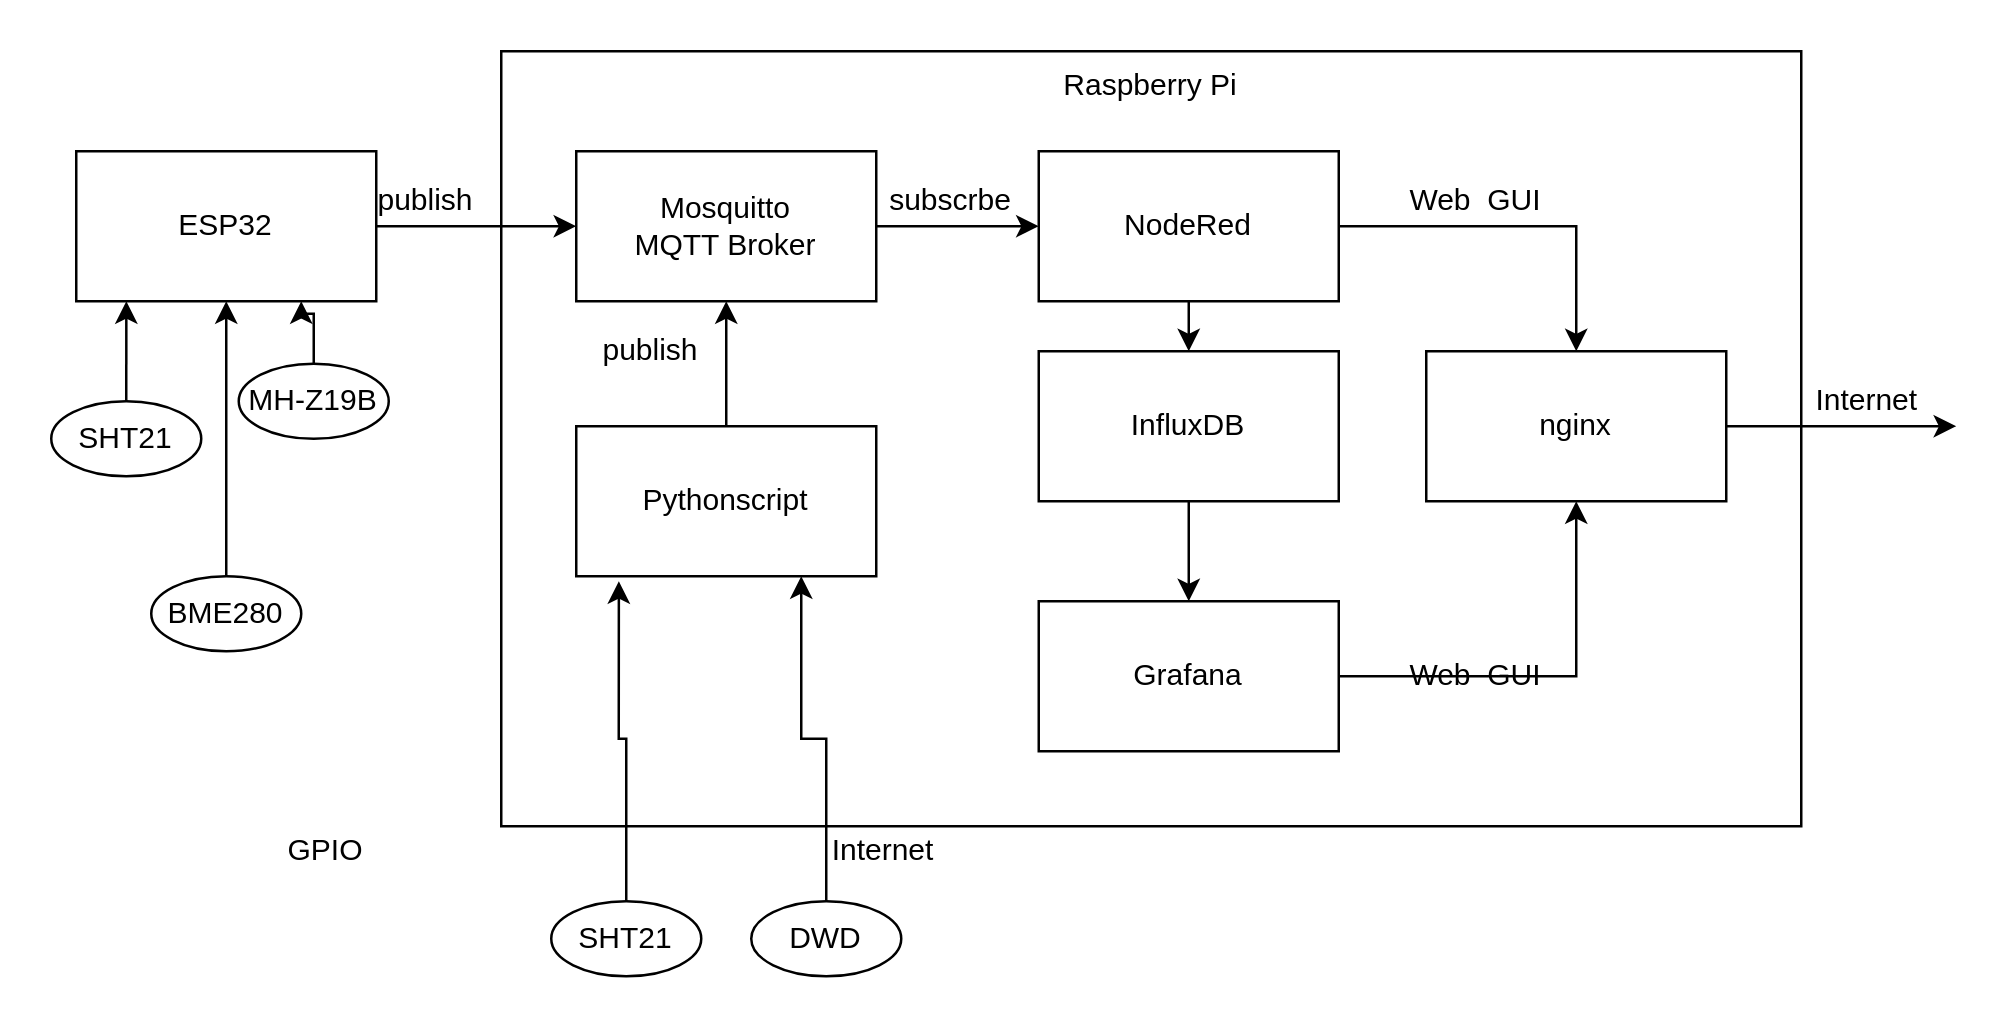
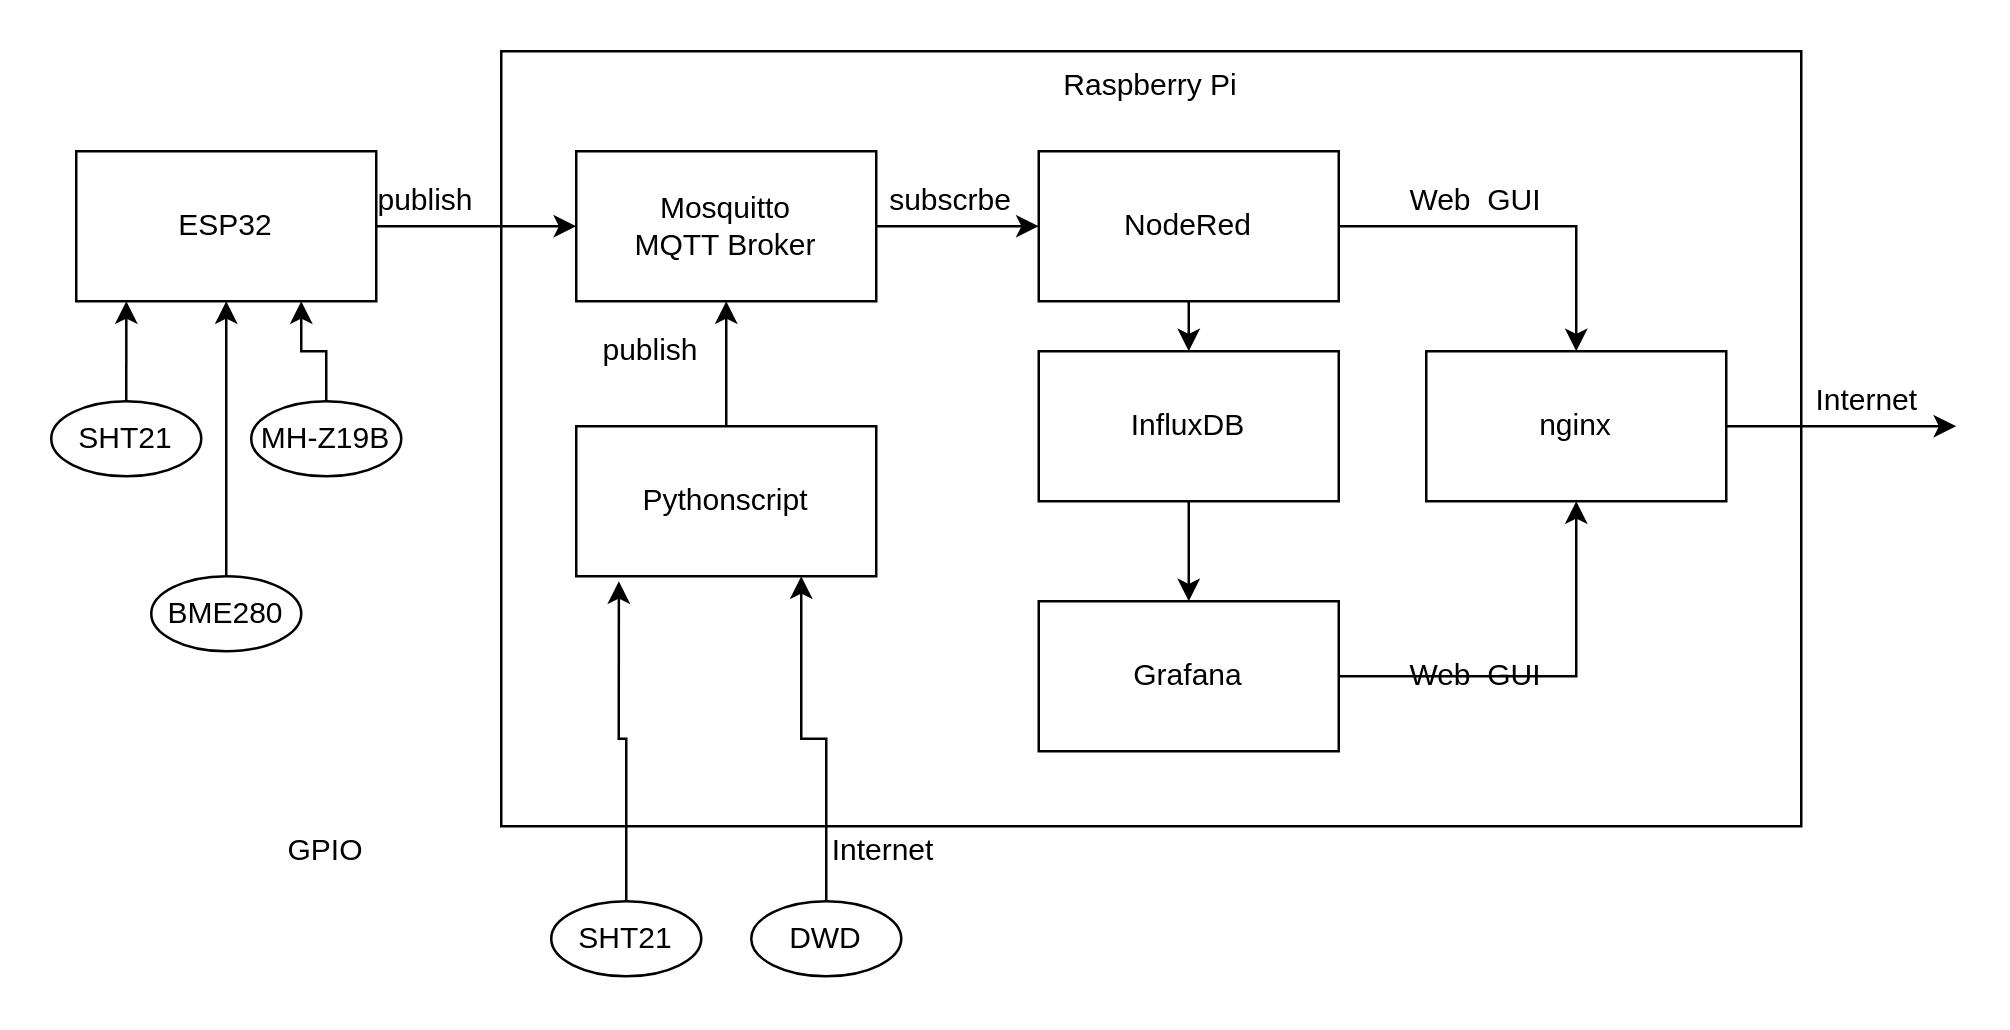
node "MH-Z19B": moved (314, 401) -> (326, 439)
